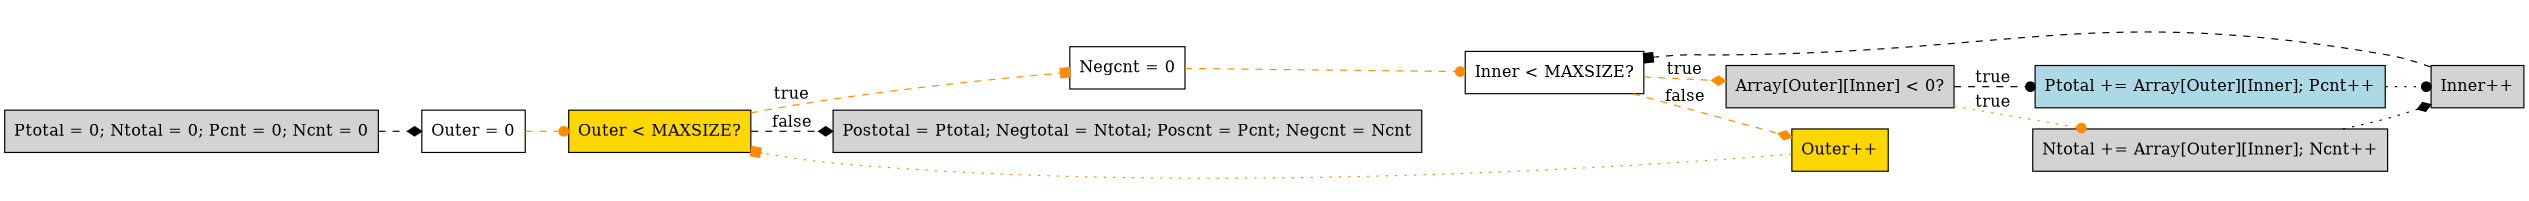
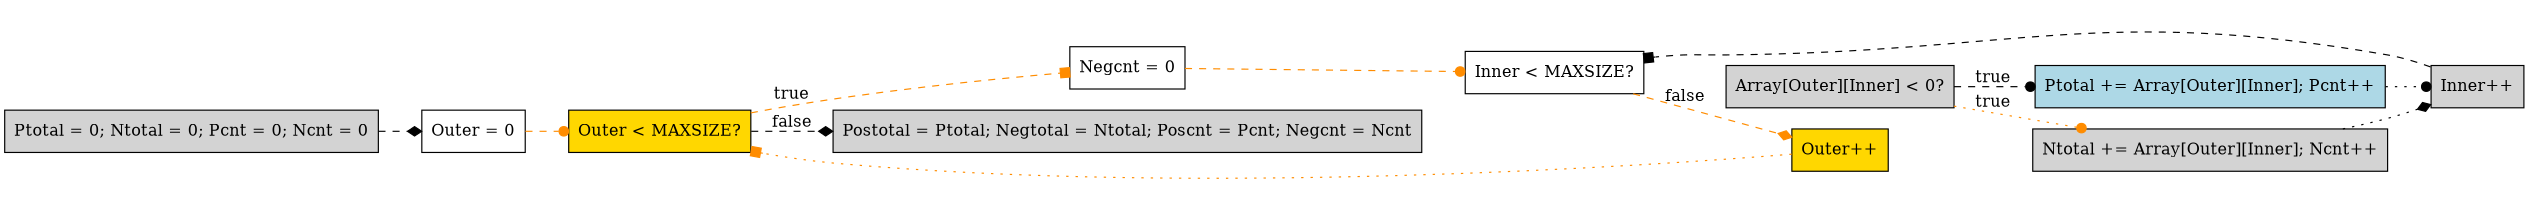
edge "Inner < MAXSIZE?" -> "Array[Outer][Inner] < 0?": removed, label "true"
